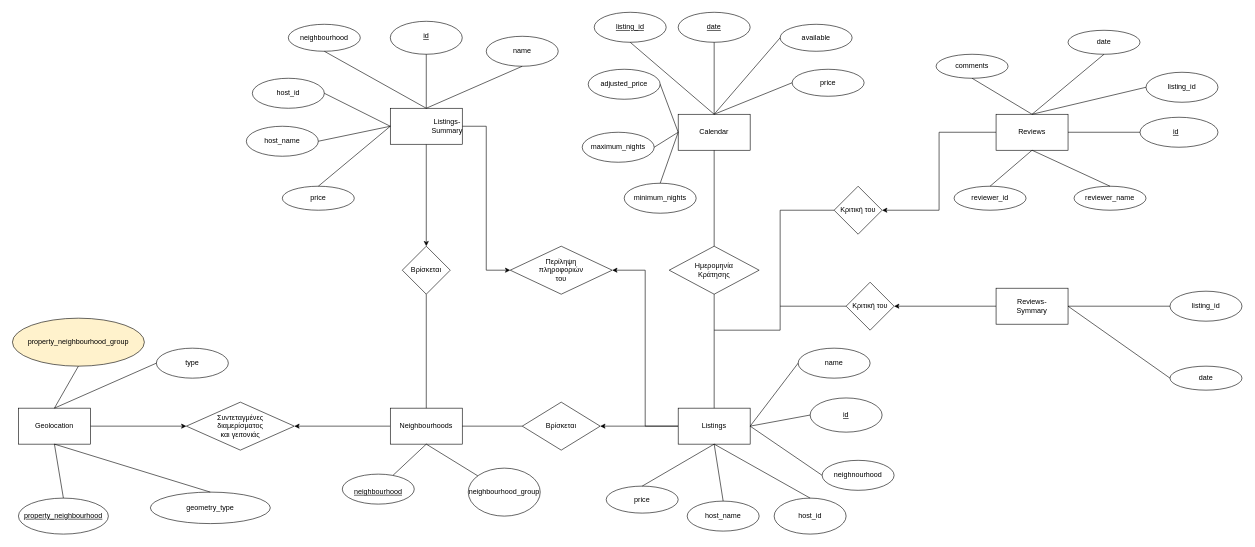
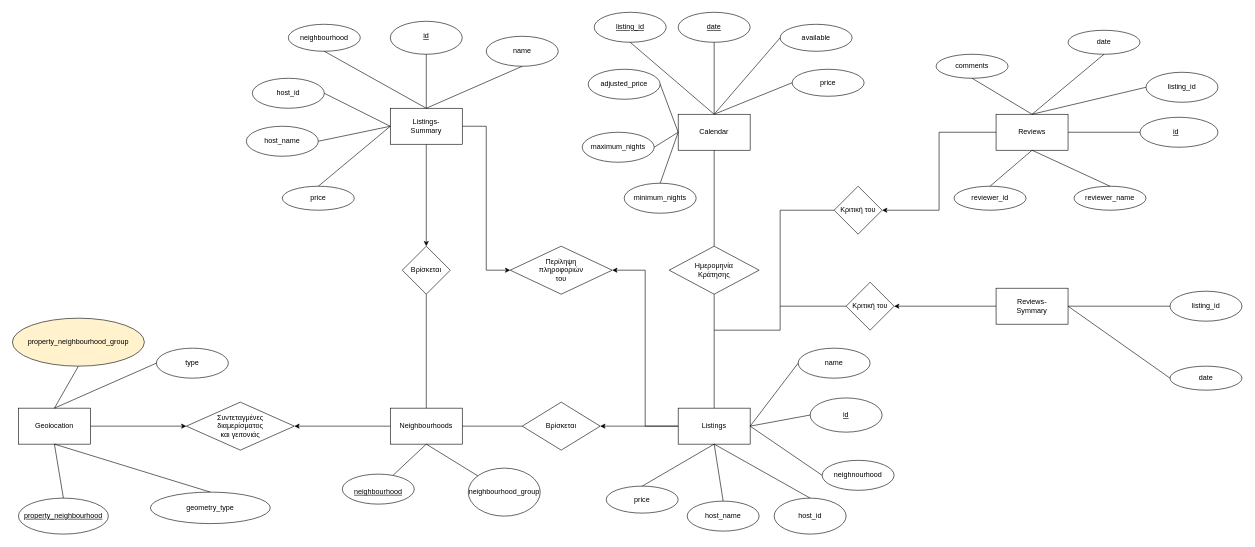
node "Listings-Summary": moved (447, 126) -> (426, 126)
